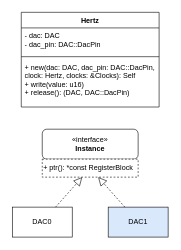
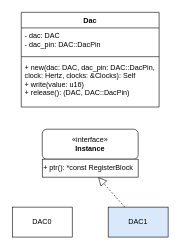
node "Hertz": label "Hertz" -> "Dac"
node "+ ptr(): *const RegisterBlock": style dashed -> solid
edge "DAC0" -> "+ ptr(): *const RegisterBlock": removed
